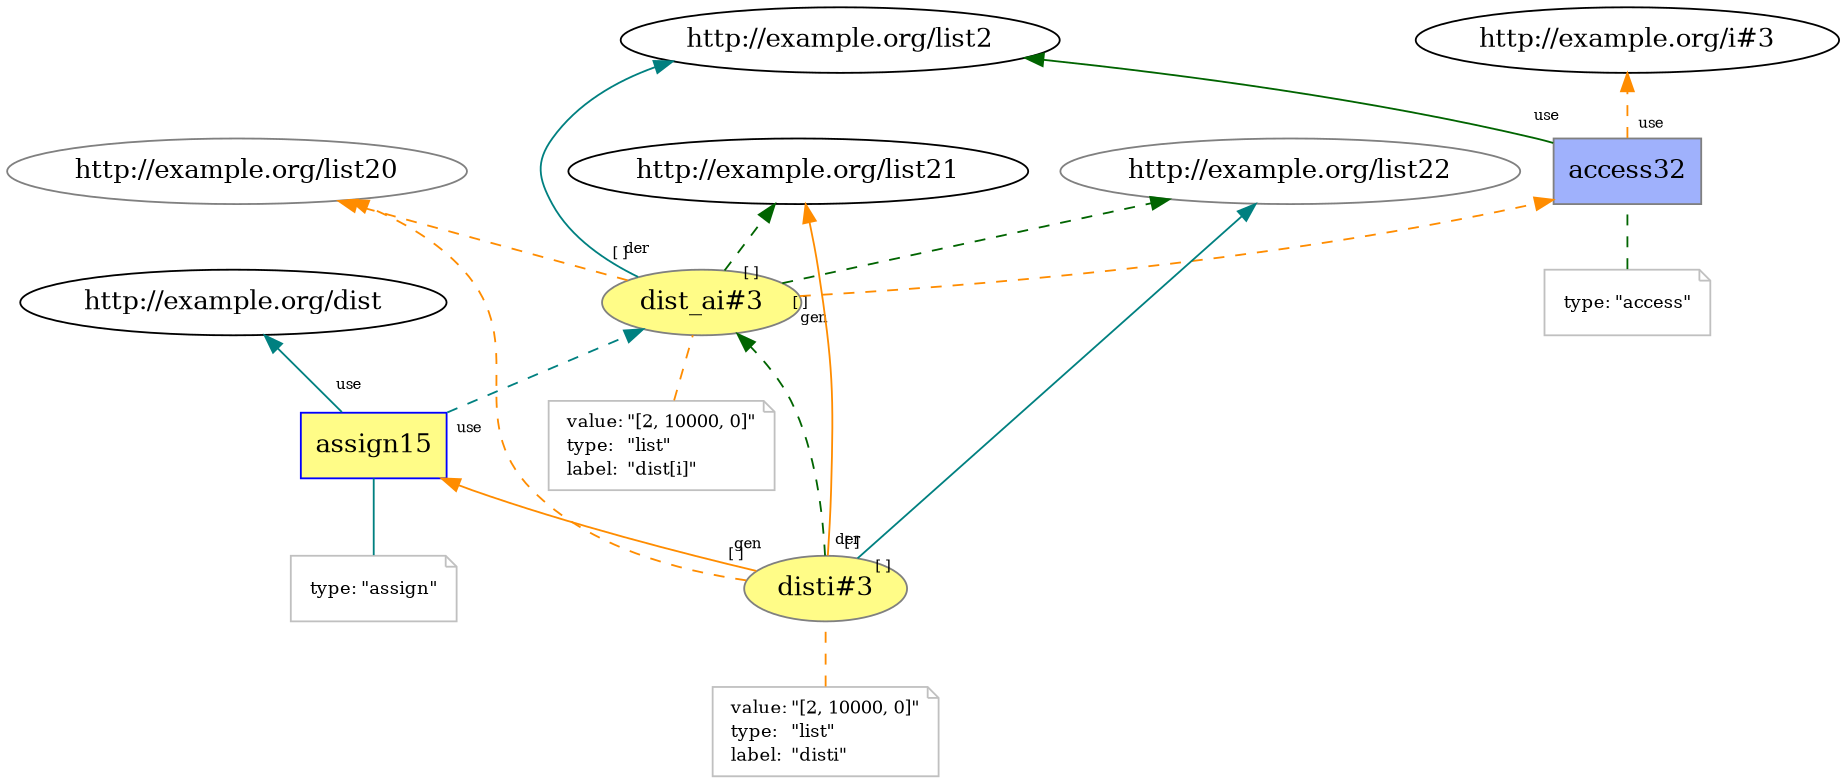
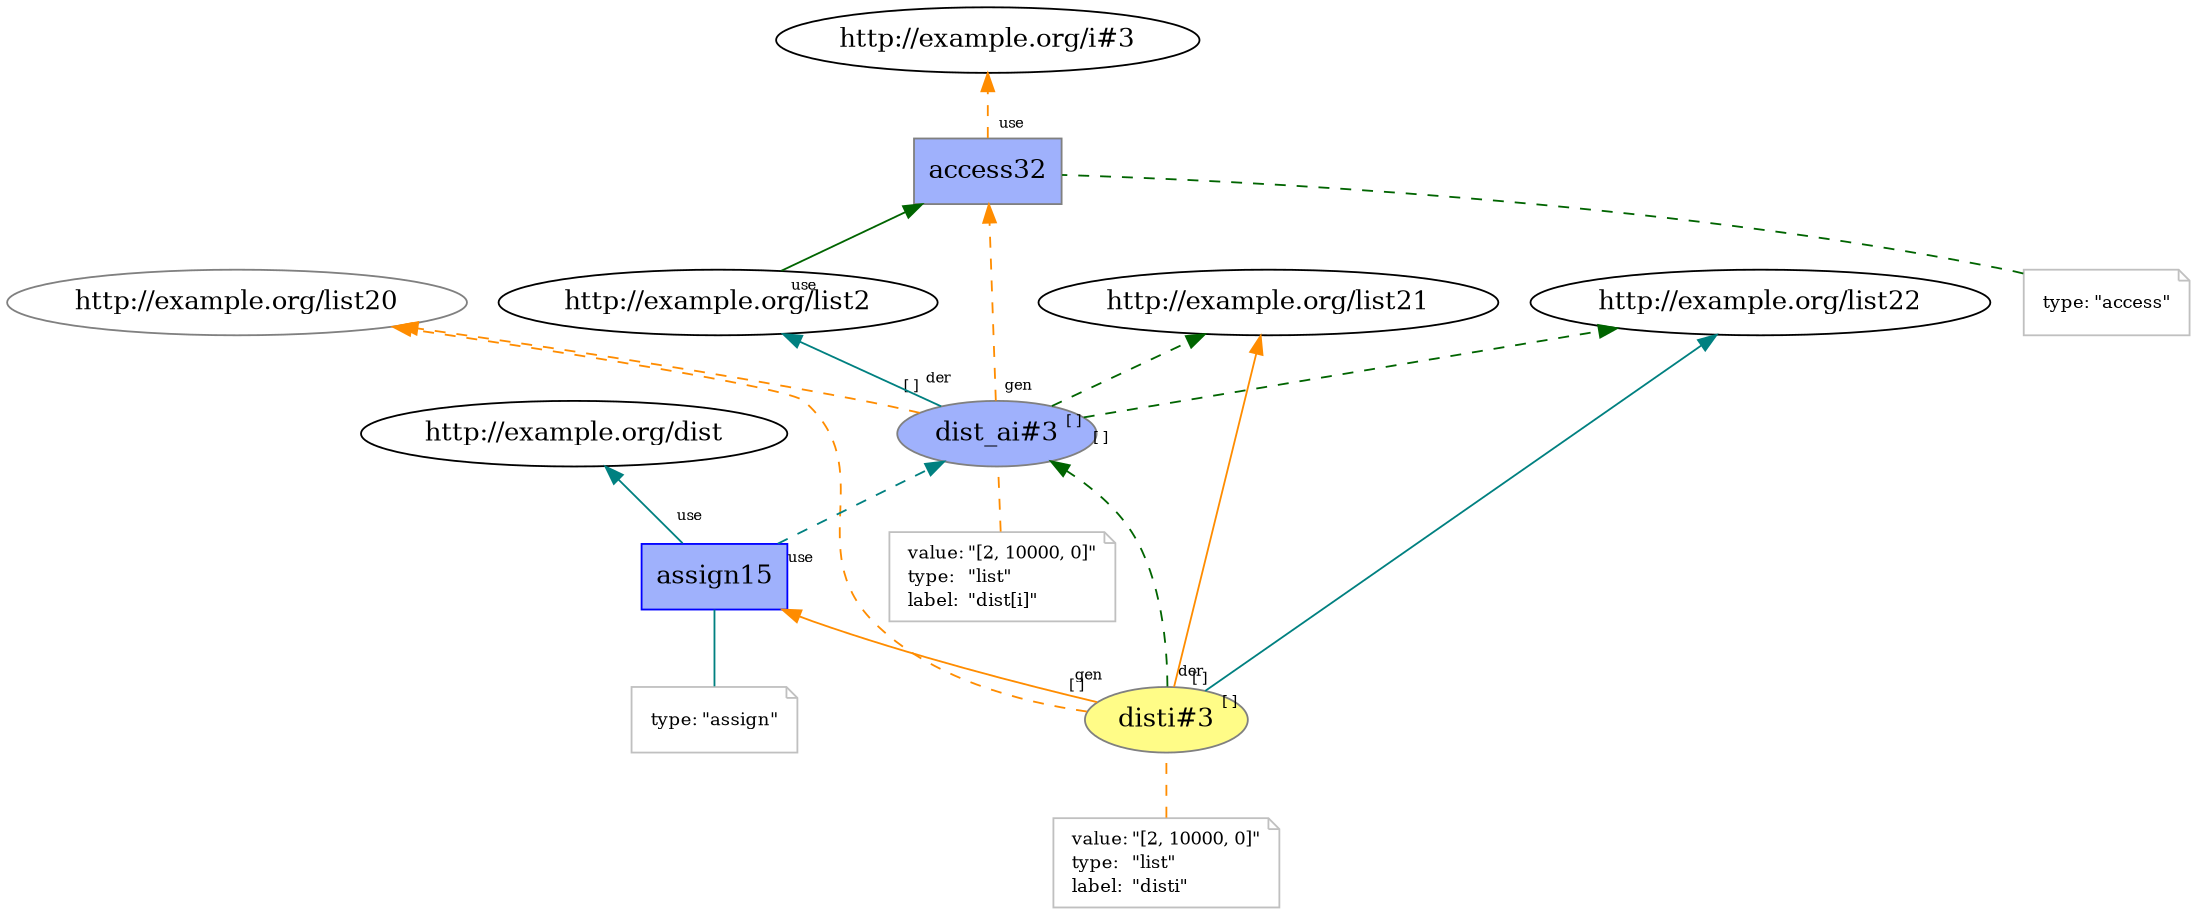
edge "access32" -> "http://example.org/list2": reversed
node "http://example.org/list22": color #808080 -> black
node "dist_ai#3": fillcolor #fffc87 -> #9fb1fc
node "assign15": fillcolor #fffc87 -> #9fb1fc
